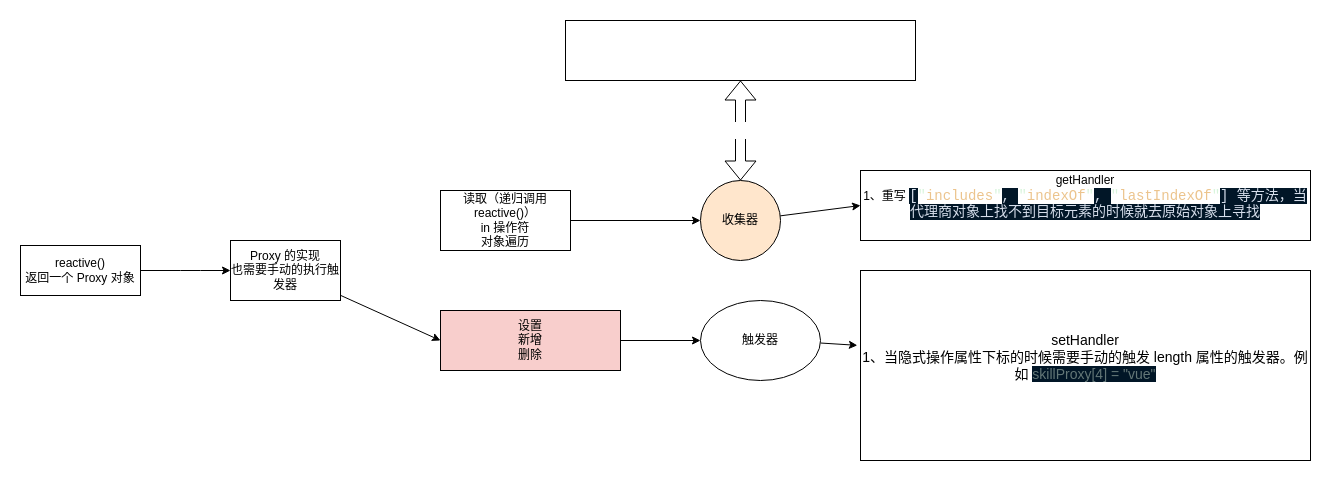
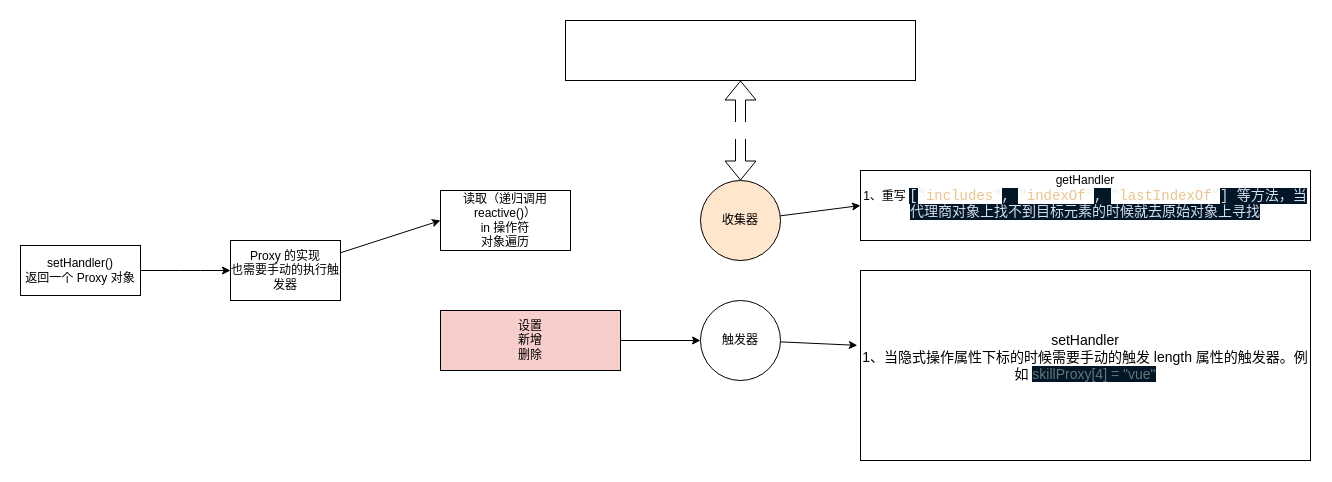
edge "读取（递归调用 reactive()） in 操作符 对象遍历" -> "收集器": removed
edge "Proxy 的实现 也需要手动的执行触发器" -> "读取（递归调用 reactive()） in 操作符 对象遍历": added
node "reactive() 返回一个 Proxy 对象": label "reactive() 返回一个 Proxy 对象" -> "setHandler() 返回一个 Proxy 对象"
edge "Proxy 的实现 也需要手动的执行触发器" -> "设置 新增 删除": removed
node "触发器": size 120x80 -> 80x80
